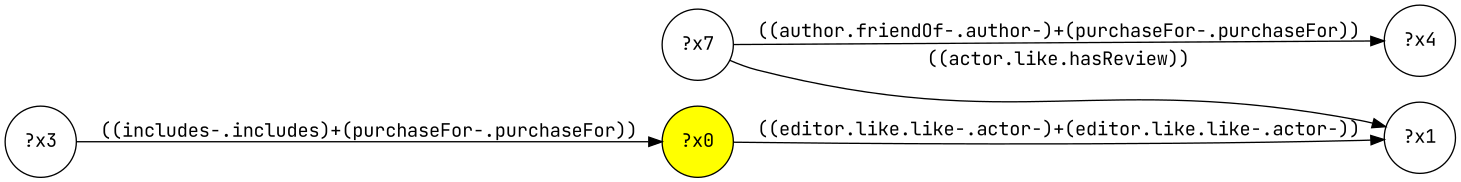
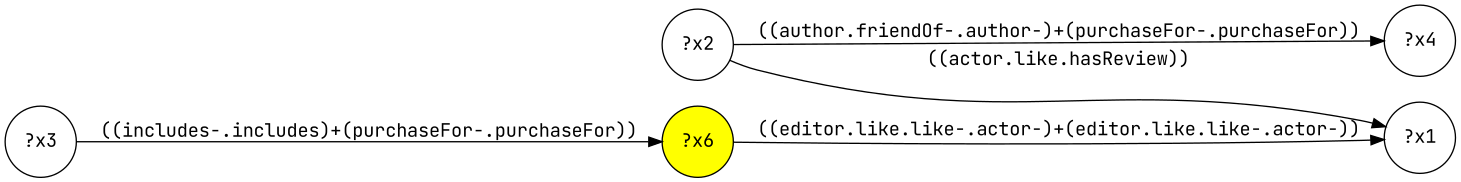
node "?x7": label "?x7" -> "?x2"
node "?x0": label "?x0" -> "?x6"
